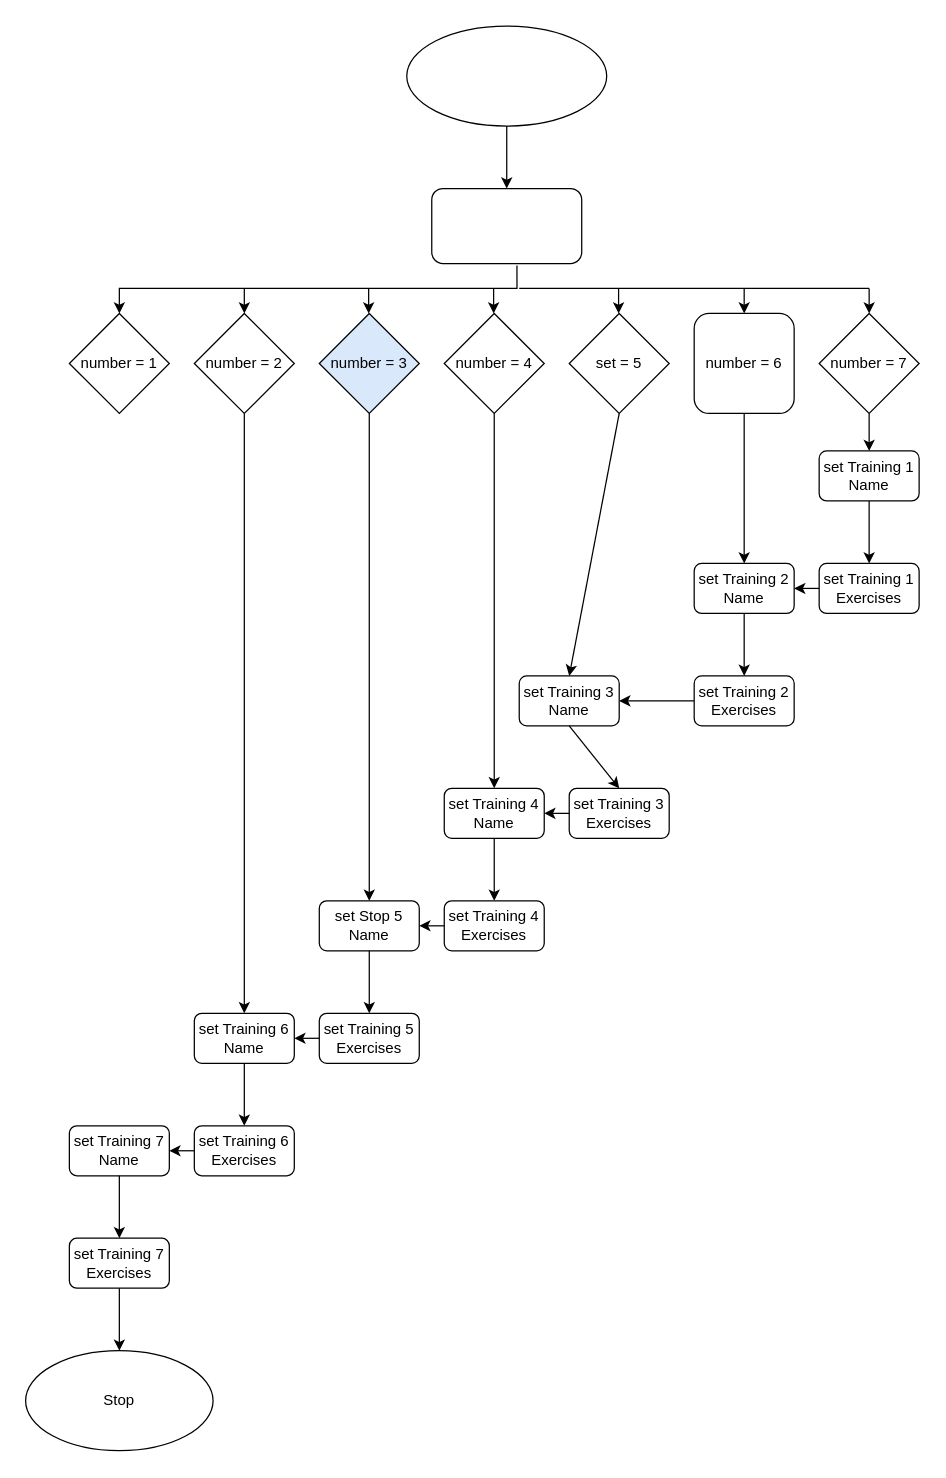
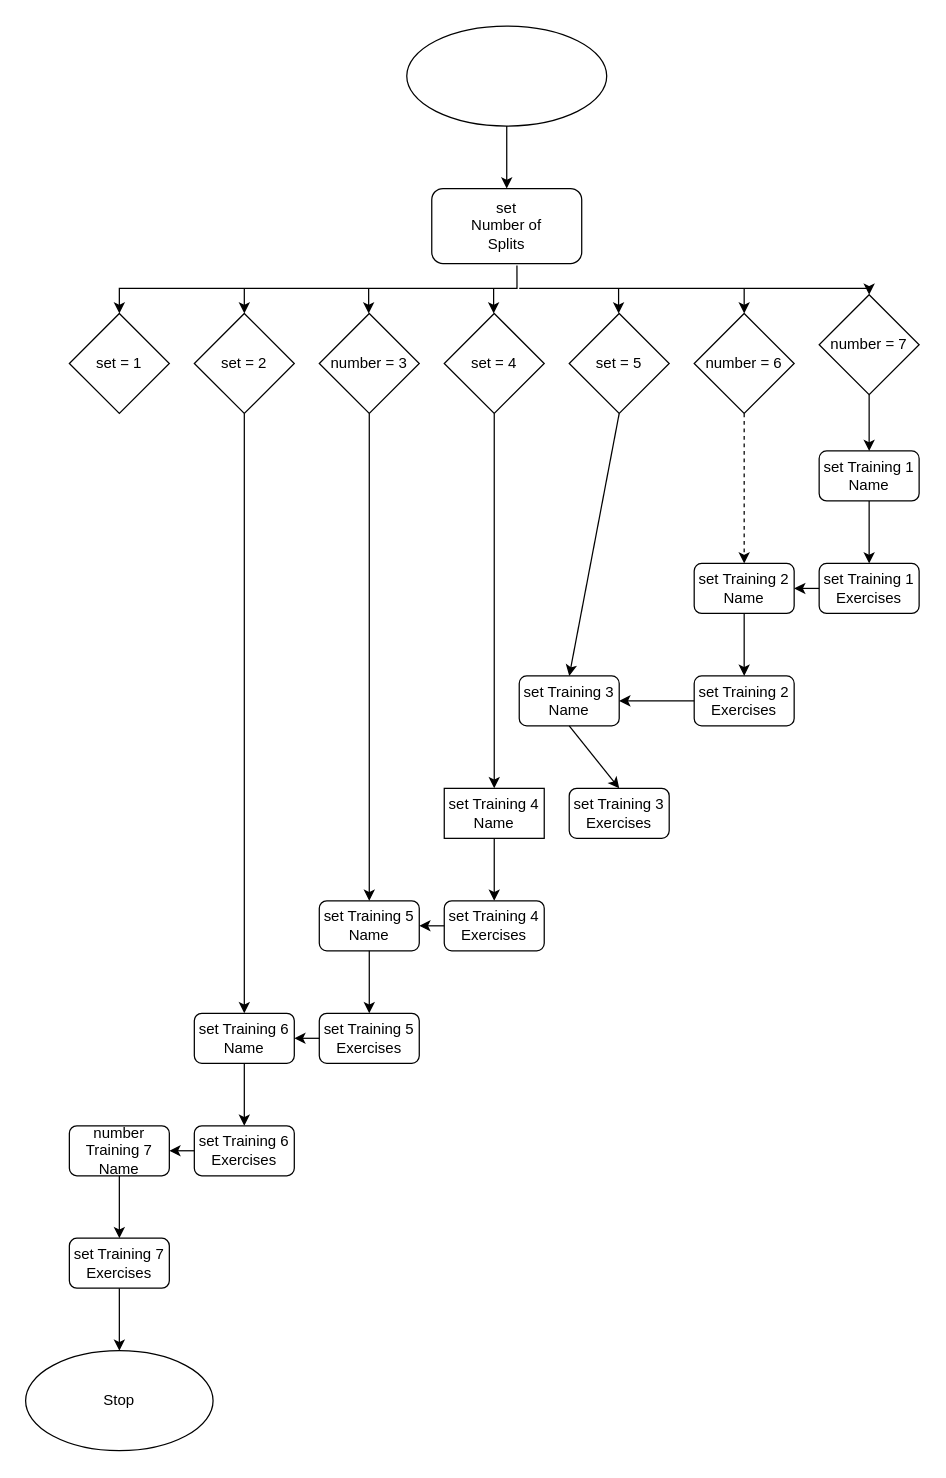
node "set Number of Splits": added
node "number = 1": label "number = 1" -> "set = 1"
node "number = 2": label "number = 2" -> "set = 2"
node "number = 3": fillcolor #dae8fc -> #ffffff
node "number = 4": label "number = 4" -> "set = 4"
node "number = 6": shape rounded rectangle -> diamond
node "number = 7": moved (869, 363) -> (869, 344)
edge "number = 6" -> "set Training 2 Name": style solid -> dashed
node "set Training 4 Name": shape rounded rectangle -> rectangle
edge "set Training 3 Exercises" -> "set Training 4 Name": removed
node "set Stop 5 Name": label "set Stop 5 Name" -> "set Training 5 Name"
node "set Training 7 Name": label "set Training 7 Name" -> "number Training 7 Name"
